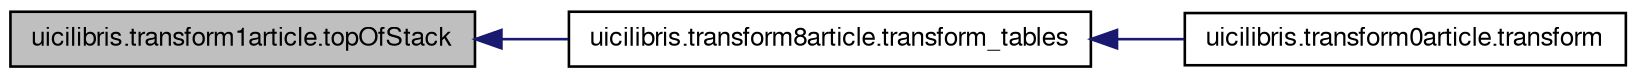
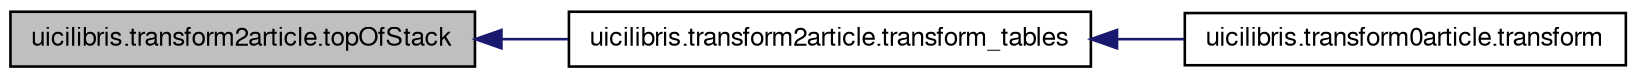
node "uicilibris.transform1article.topOfStack": label "uicilibris.transform1article.topOfStack" -> "uicilibris.transform2article.topOfStack"
node "uicilibris.transform8article.transform_tables": label "uicilibris.transform8article.transform_tables" -> "uicilibris.transform2article.transform_tables"
